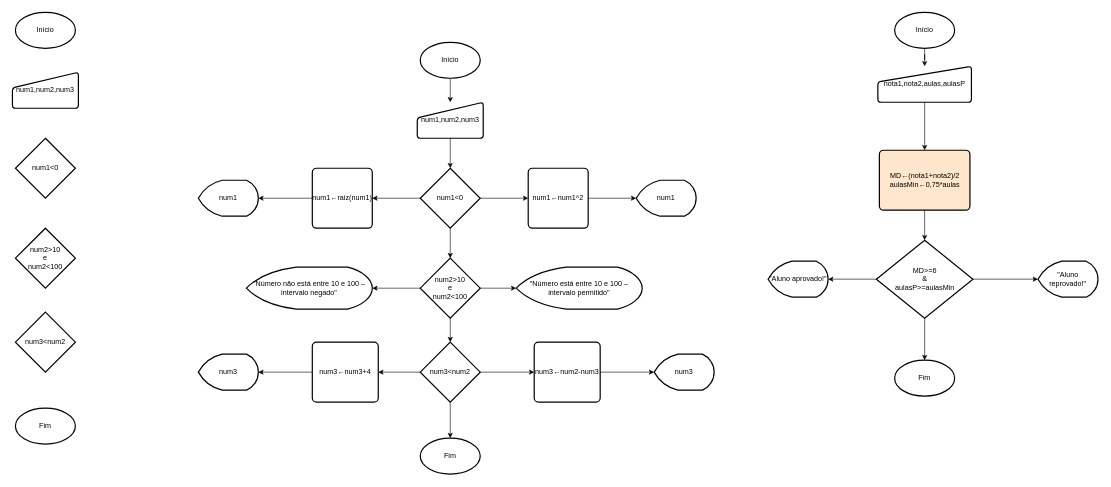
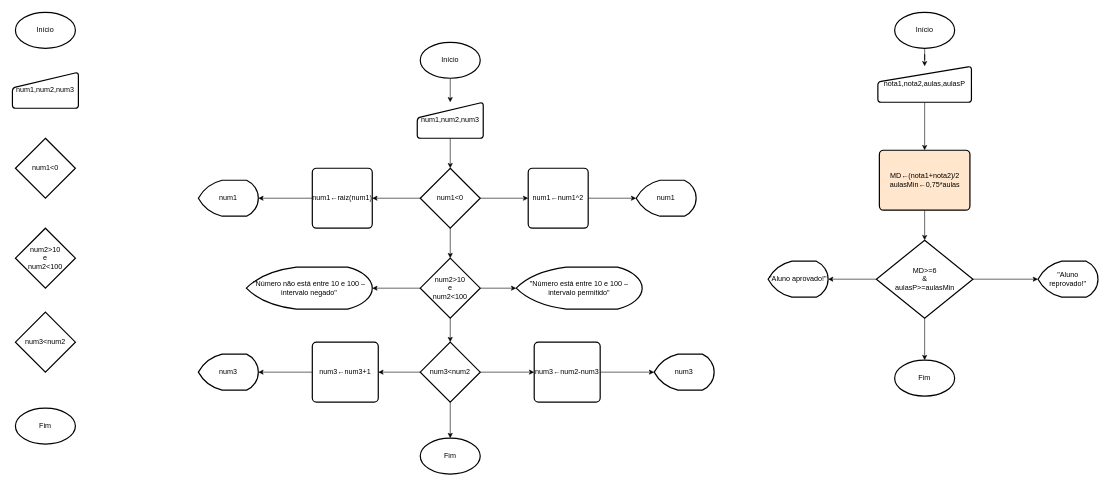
node "num3←num3+4": label "num3←num3+4" -> "num3←num3+1"
